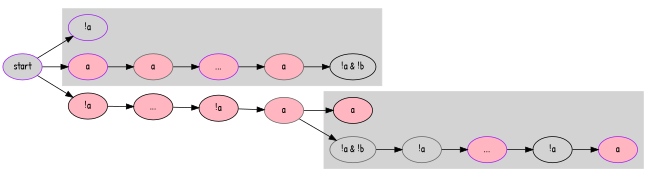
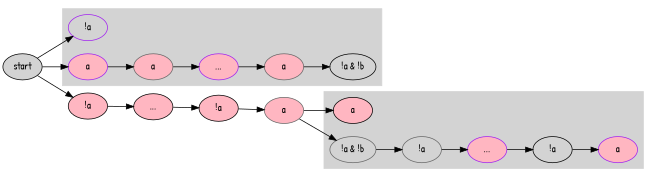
node "start": color purple -> black
